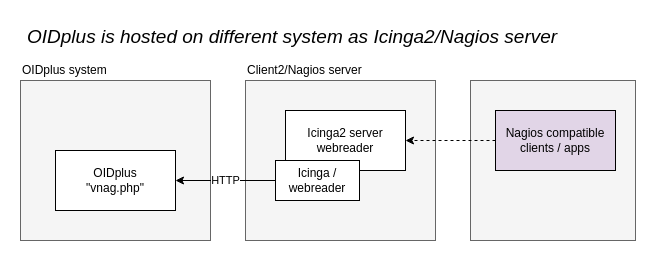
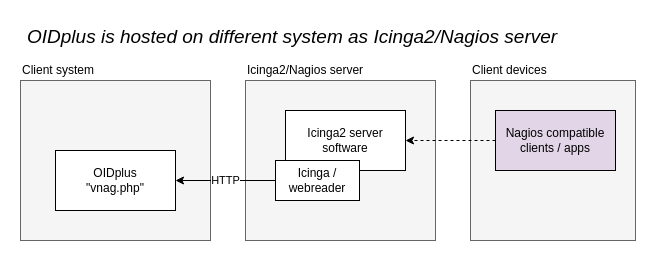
node "OIDplus system": label "OIDplus system" -> "Client system"
node "Client2/Nagios server": label "Client2/Nagios server" -> "Icinga2/Nagios server"
node "Client devices": added
node "Icinga2 server webreader": label "Icinga2 server webreader" -> "Icinga2 server software"
